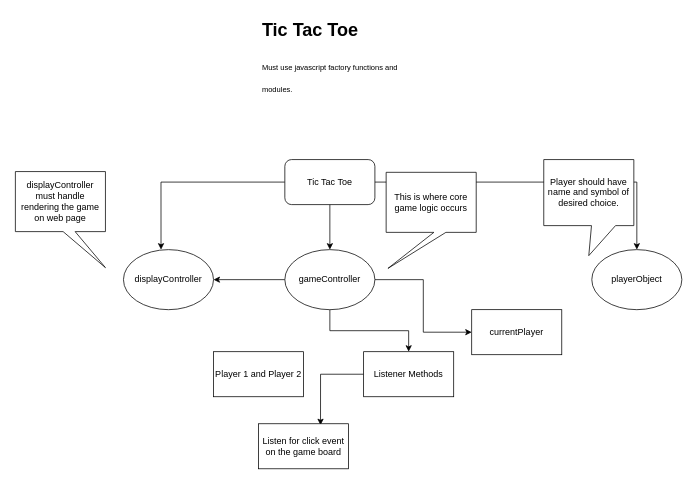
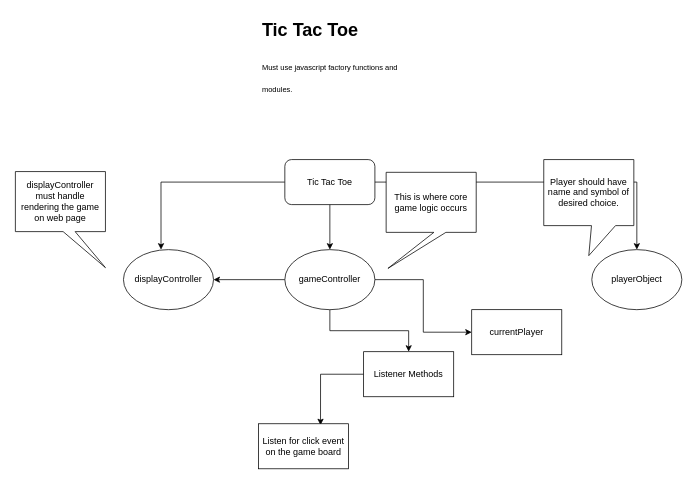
node "Player 1 and Player 2": removed
